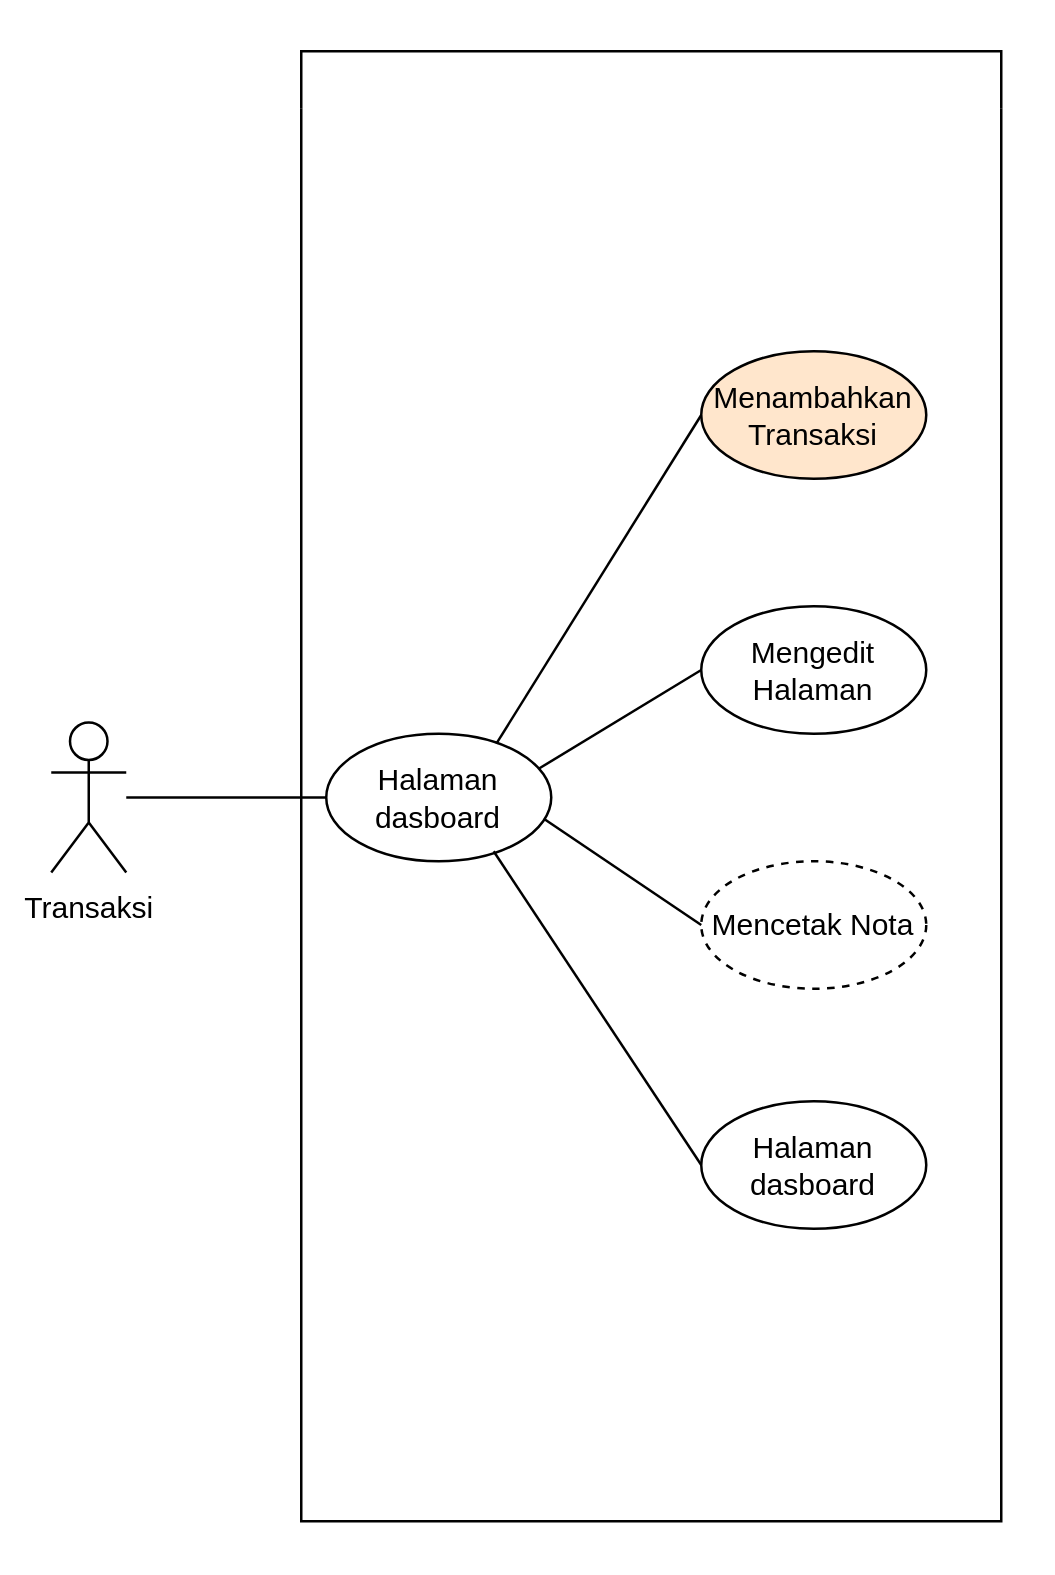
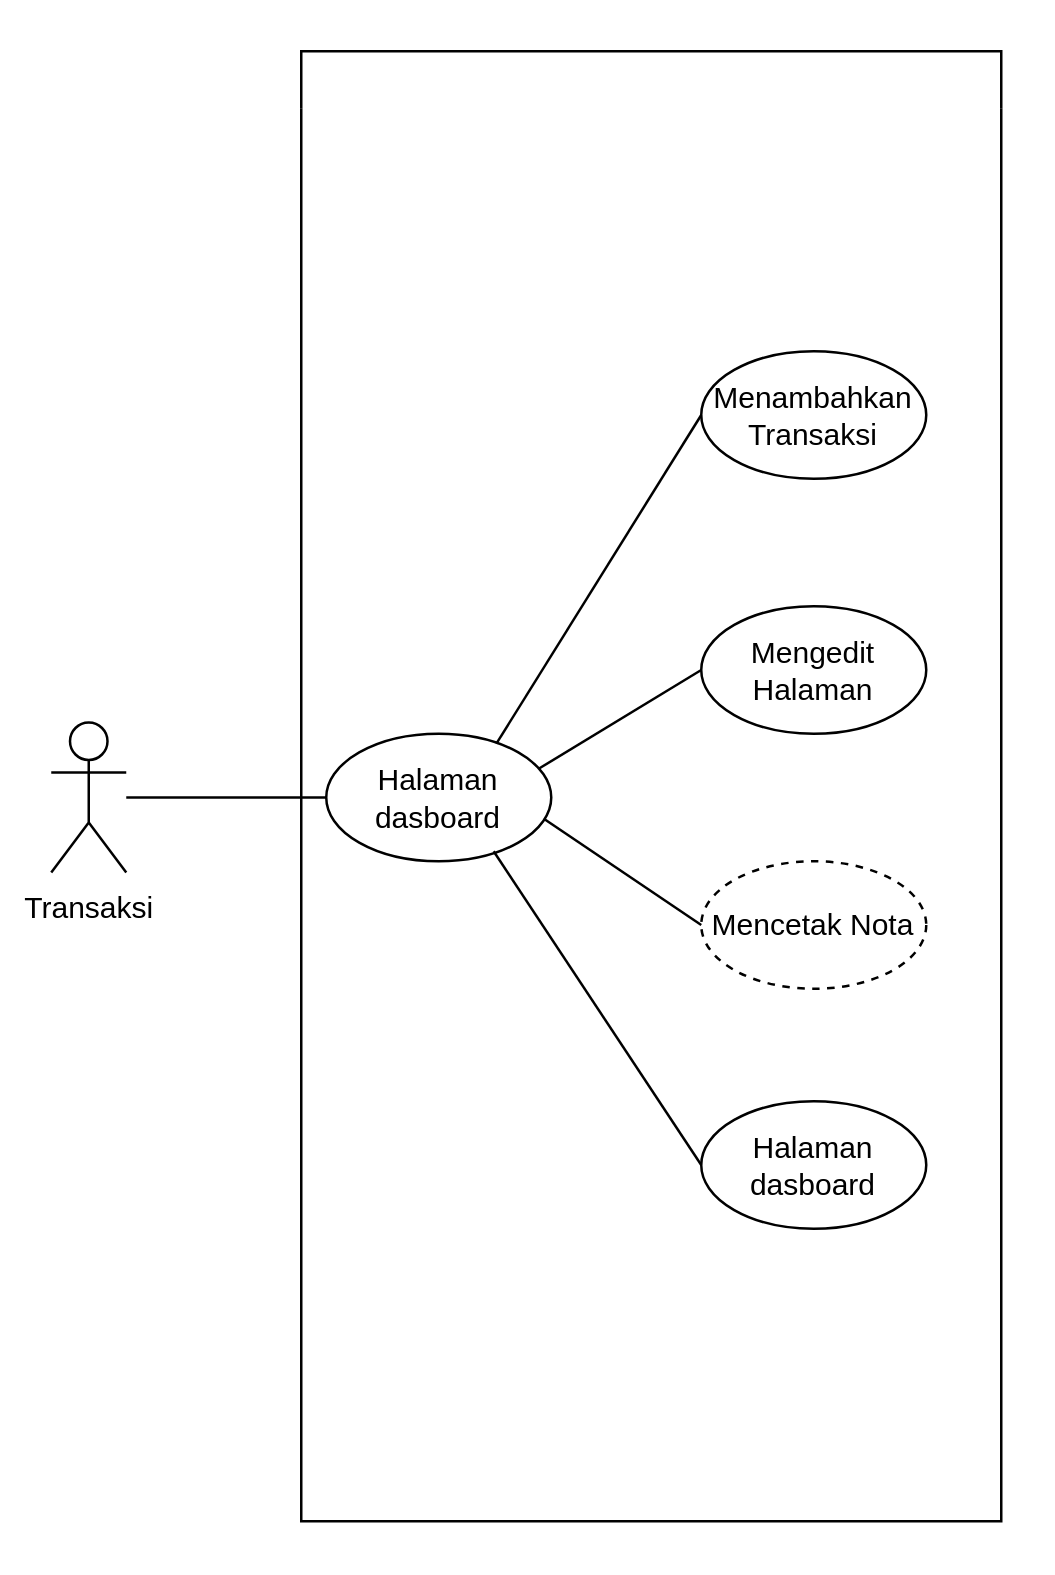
node "Menambahkan Transaksi": fillcolor #ffe6cc -> #ffffff
